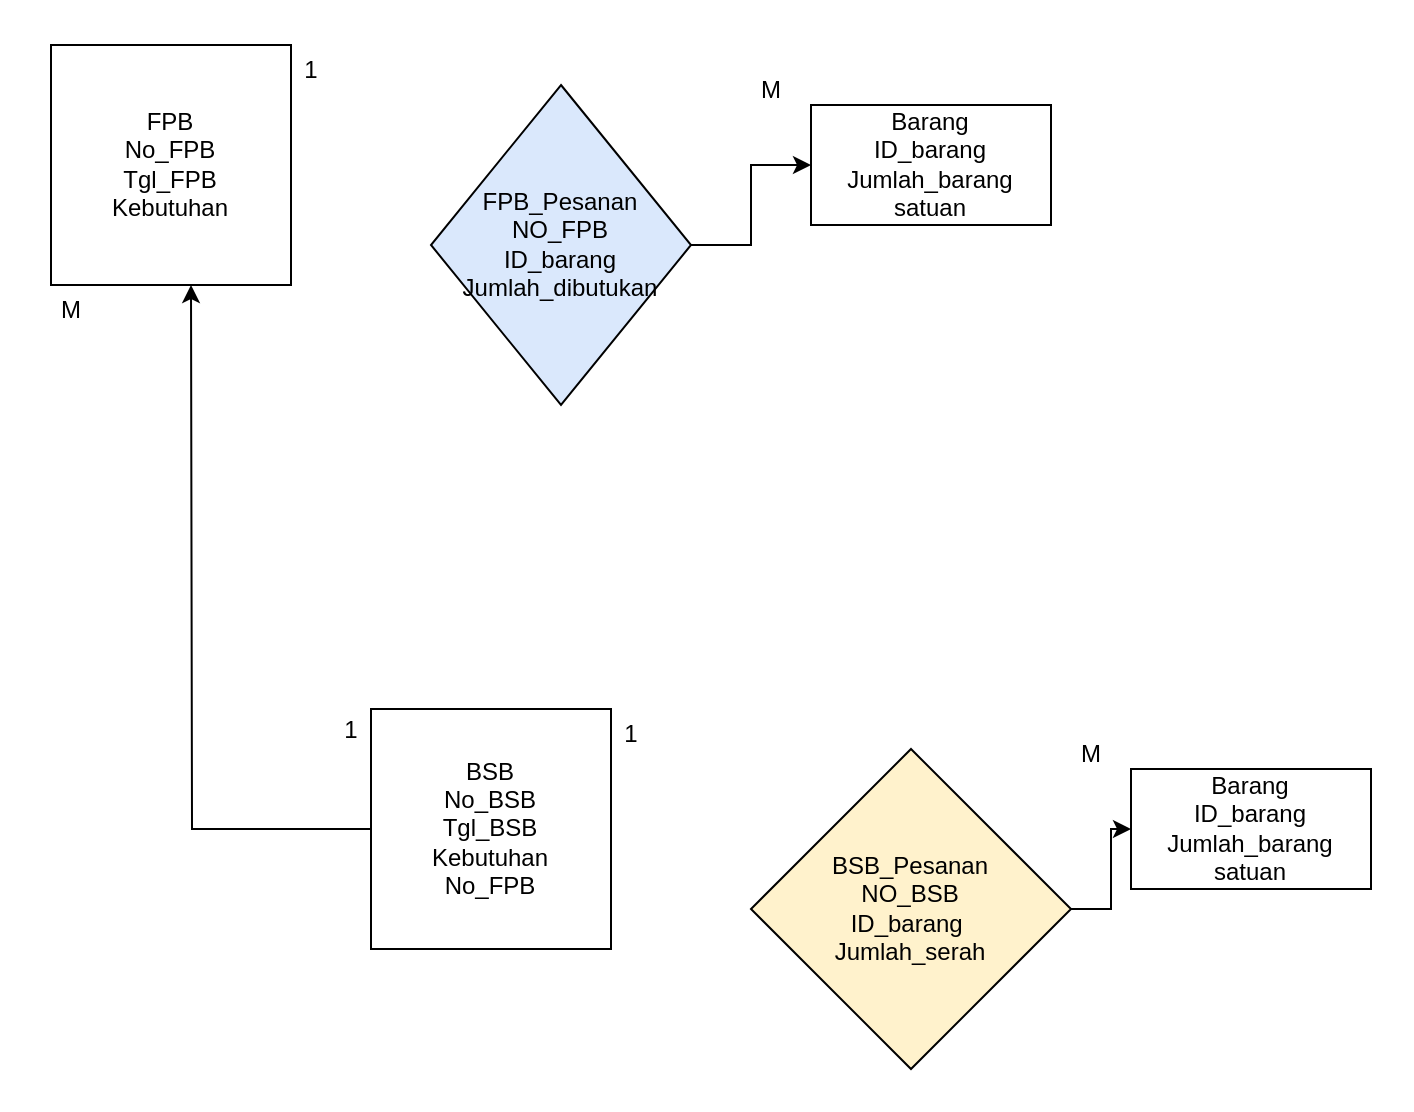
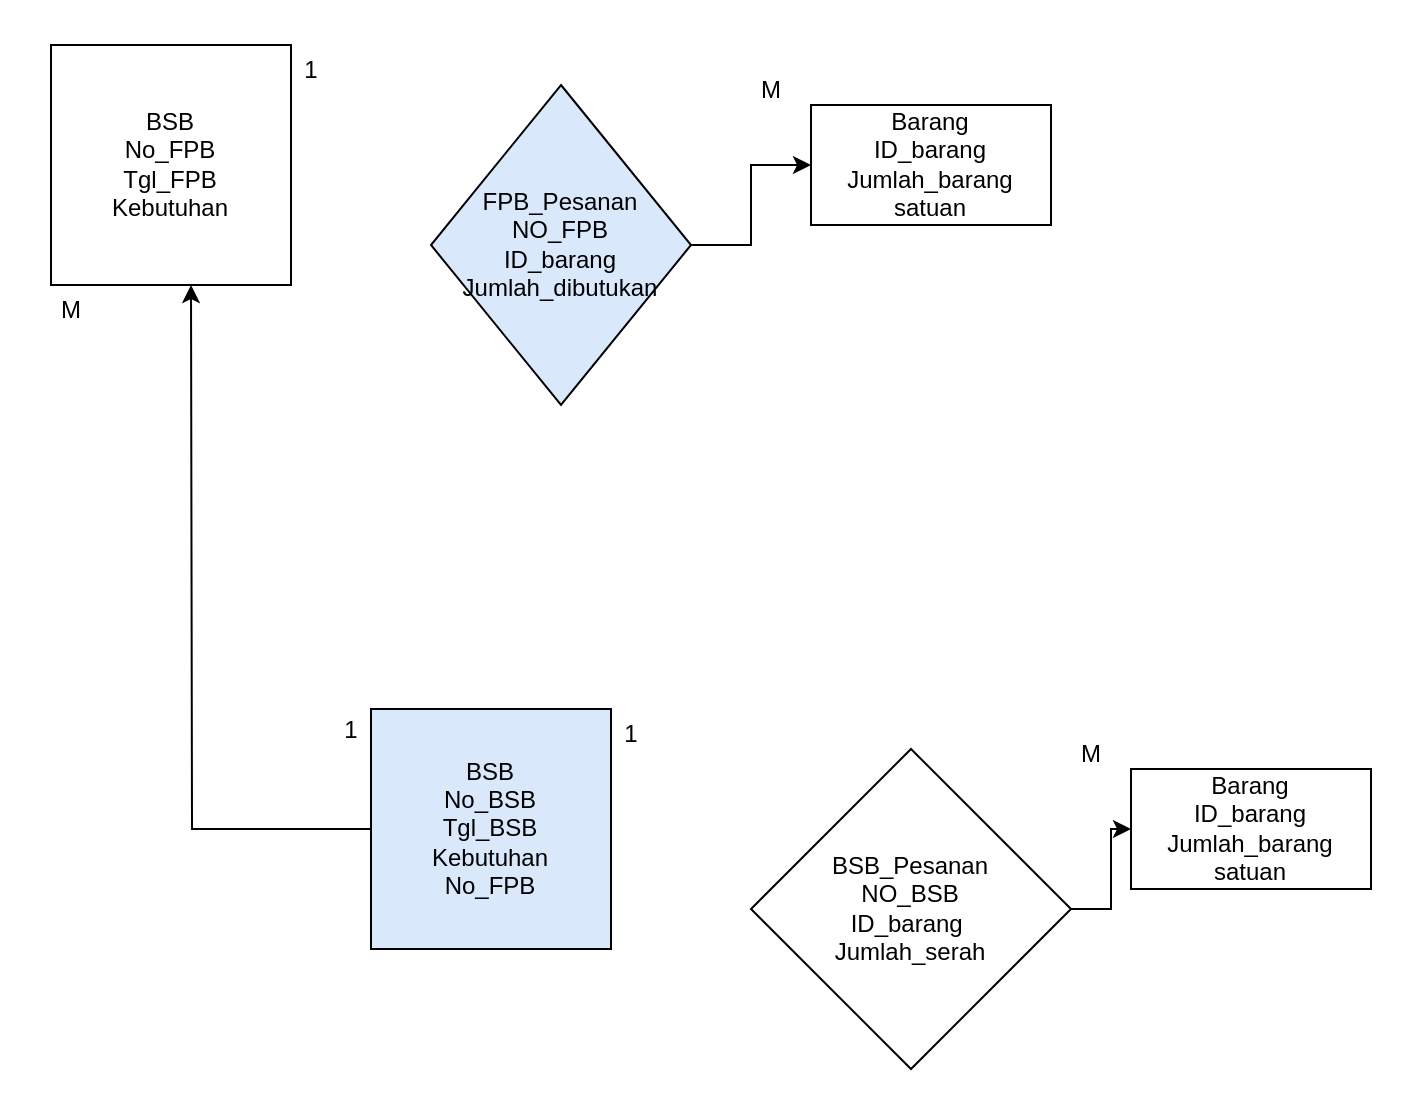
node "FPB No_FPB Tgl_FPB Kebutuhan": label "FPB No_FPB Tgl_FPB Kebutuhan" -> "BSB No_FPB Tgl_FPB Kebutuhan"
node "BSB No_BSB Tgl_BSB Kebutuhan No_FPB": fillcolor #ffffff -> #dae8fc
node "BSB_Pesanan NO_BSB ID_barang Jumlah_serah": fillcolor #fff2cc -> #ffffff
